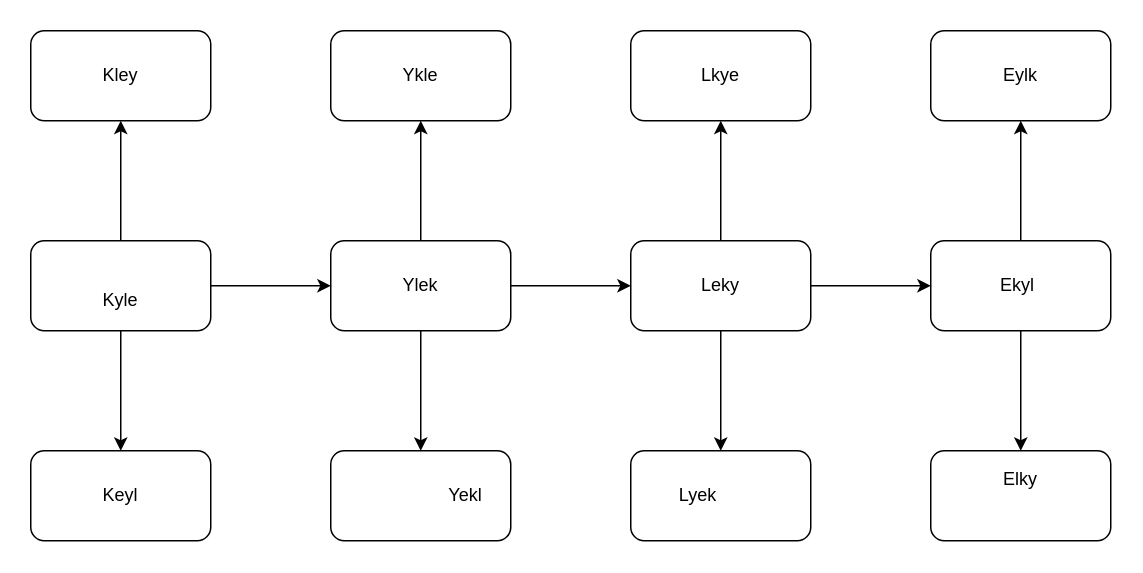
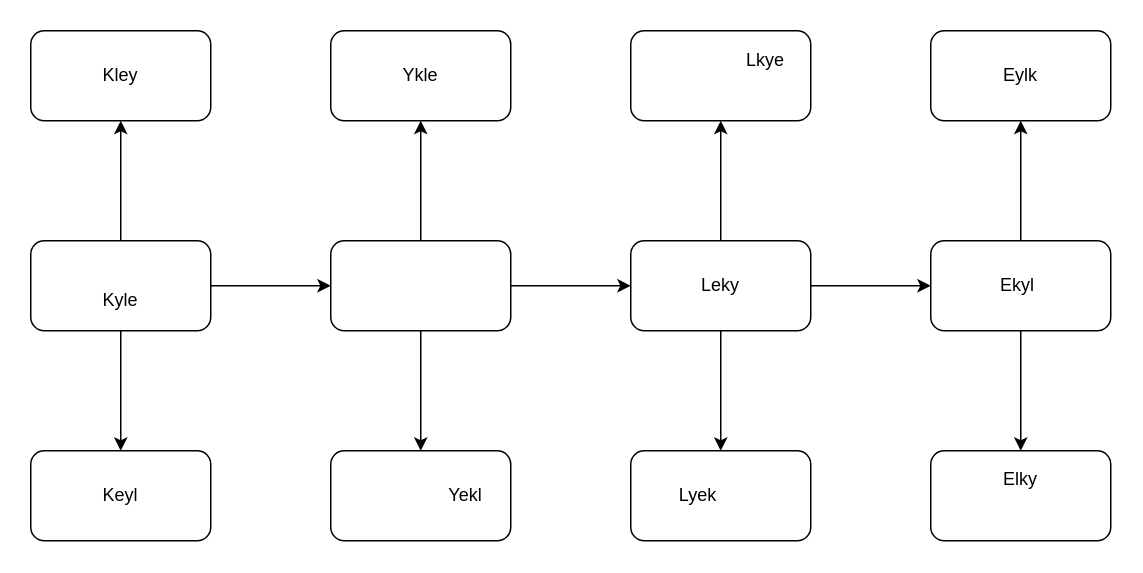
node "Lkye": moved (721, 76) -> (766, 61)
node "Ylek": removed
